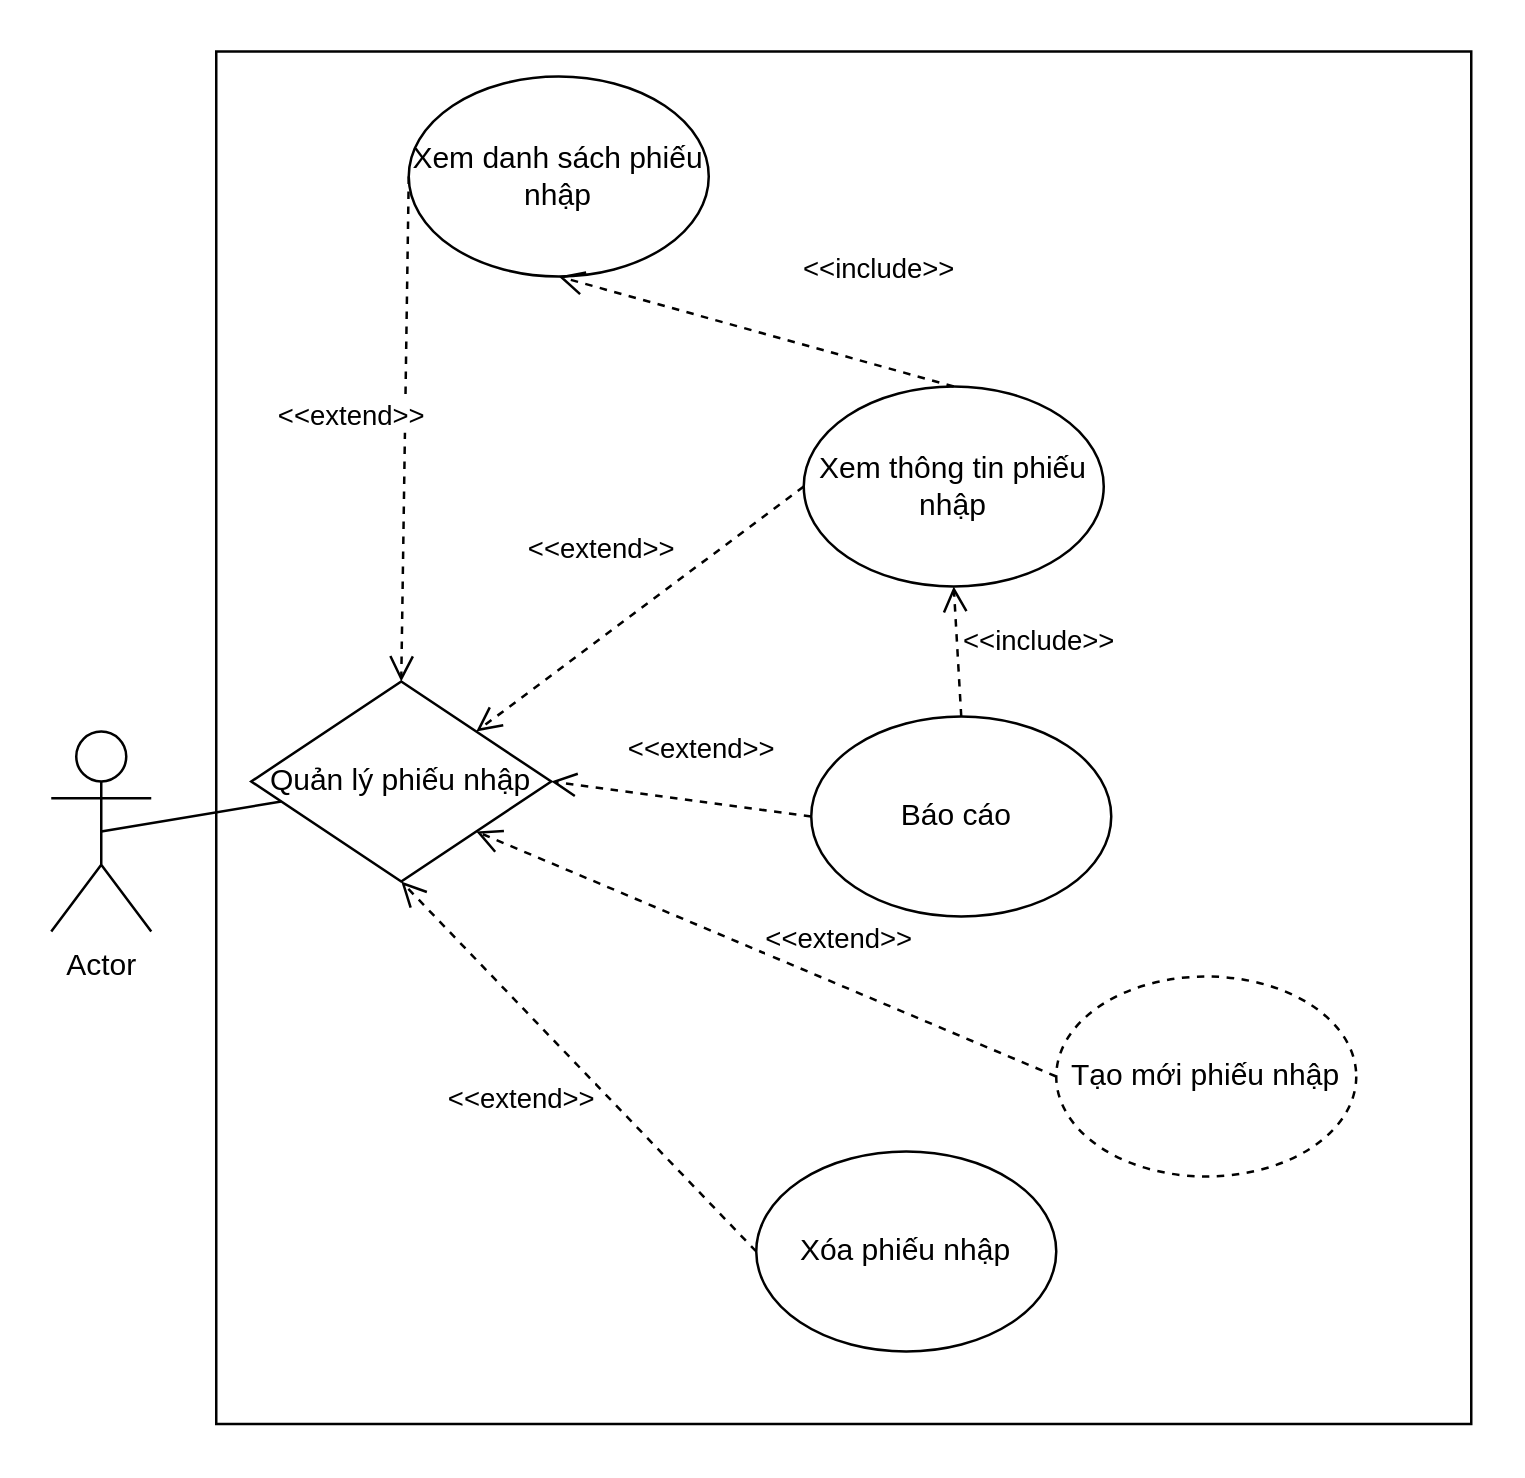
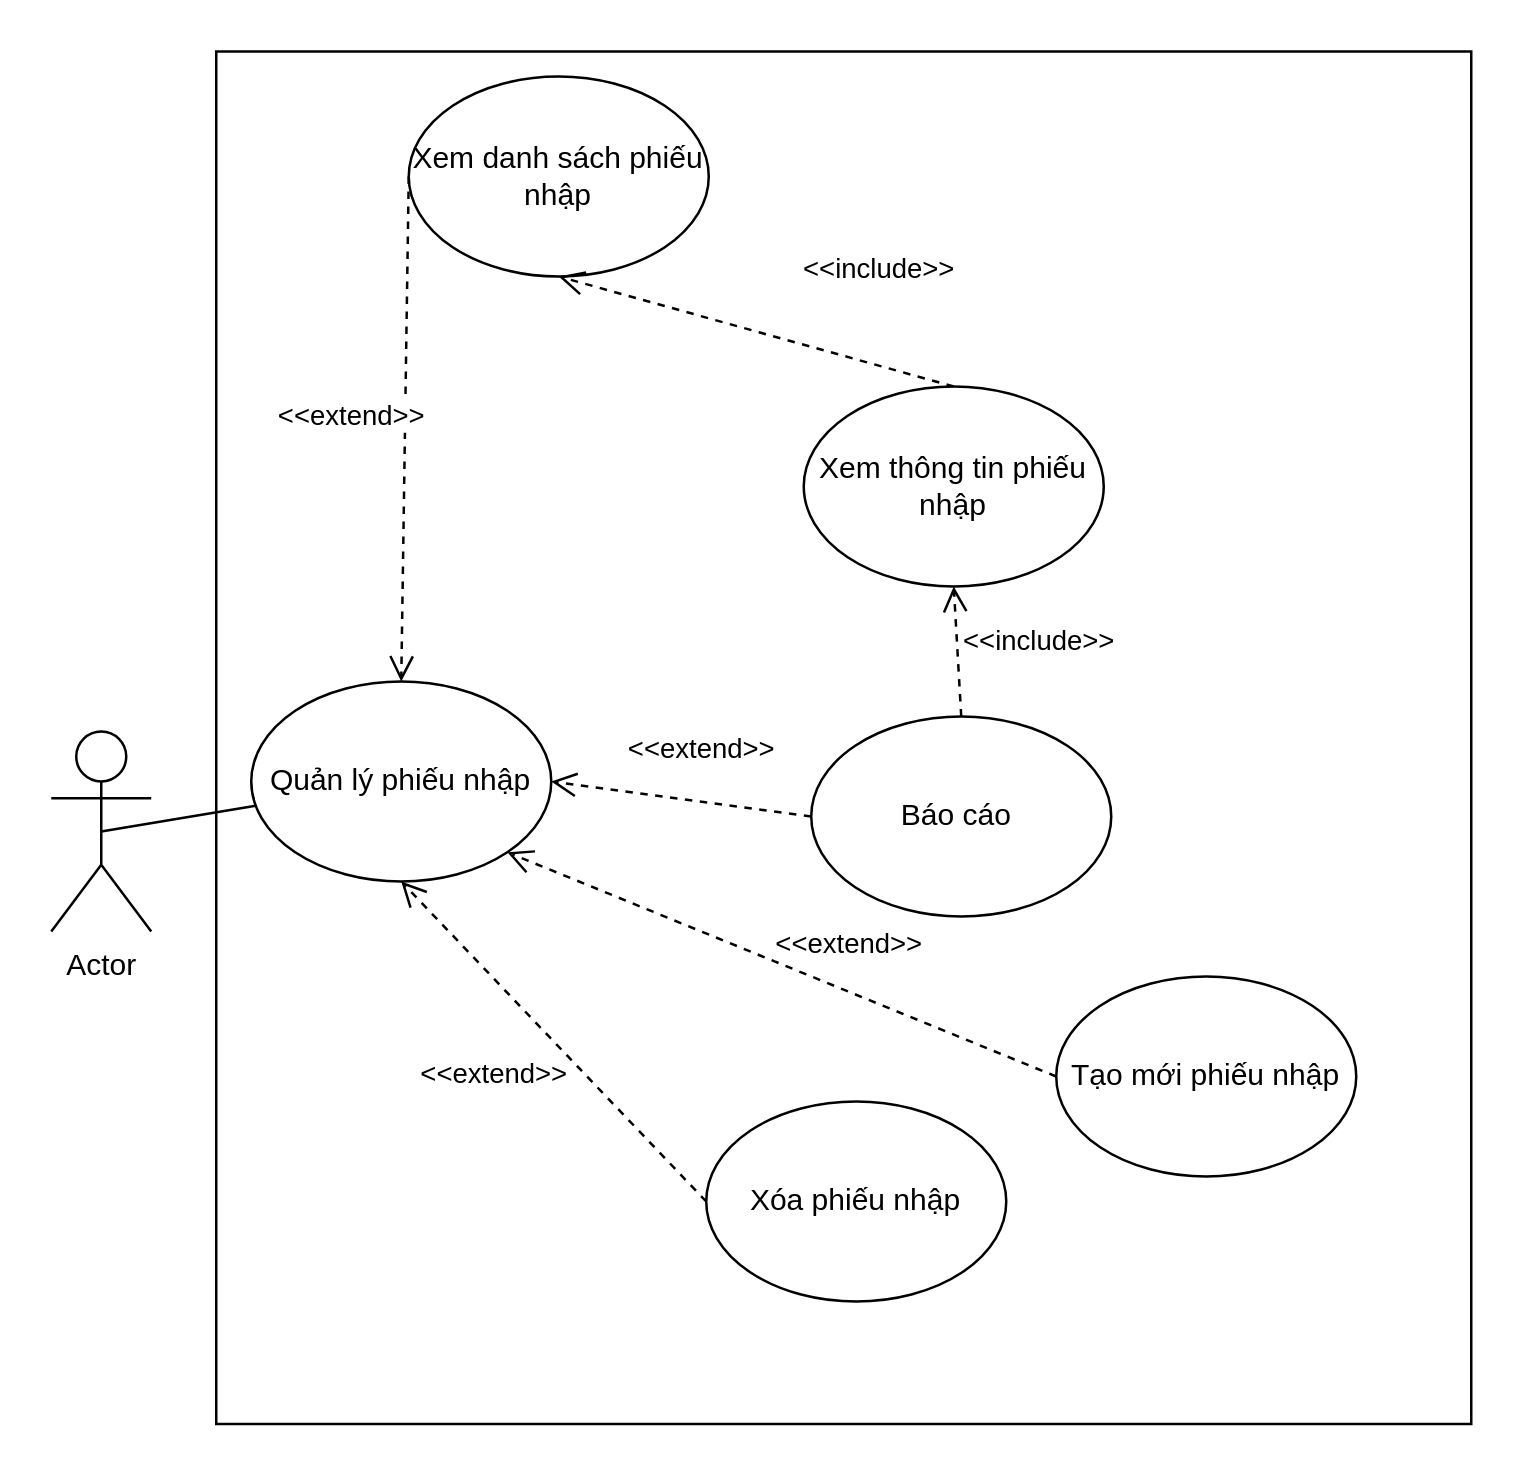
edge "Xem thông tin phiếu nhập" -> "Quản lý phiếu nhập": removed, label "<<extend>>"
node "Quản lý phiếu nhập": shape diamond -> ellipse
node "Tạo mới phiếu nhập": style dashed -> solid
node "Xóa phiếu nhập": moved (906, 1251) -> (856, 1201)
